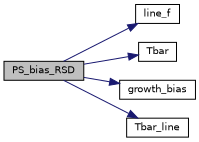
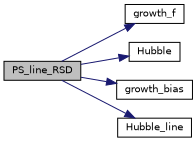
node "line_f": label "line_f" -> "growth_f"
node "Tbar": label "Tbar" -> "Hubble"
node "PS_bias_RSD": label "PS_bias_RSD" -> "PS_line_RSD"
node "Tbar_line": label "Tbar_line" -> "Hubble_line"
